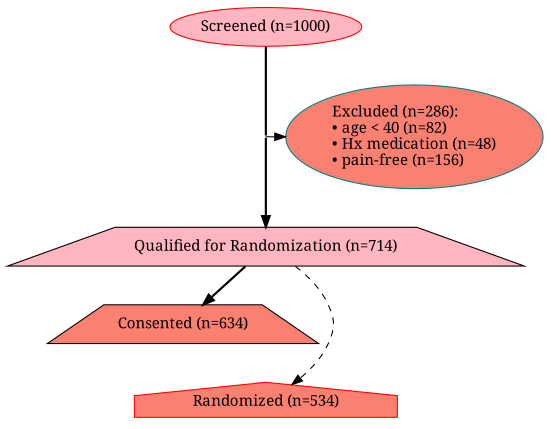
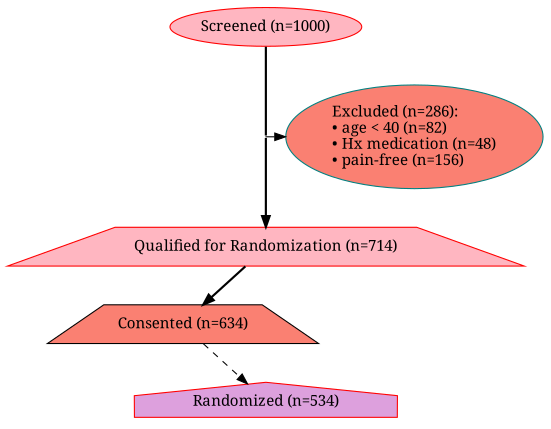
node "Qualified for Randomization (n=714)": color black -> red
edge "Qualified for Randomization (n=714)" -> "Randomized (n=534)": now "Consented (n=634)" -> "Randomized (n=534)"
node "Randomized (n=534)": fillcolor salmon -> plum
